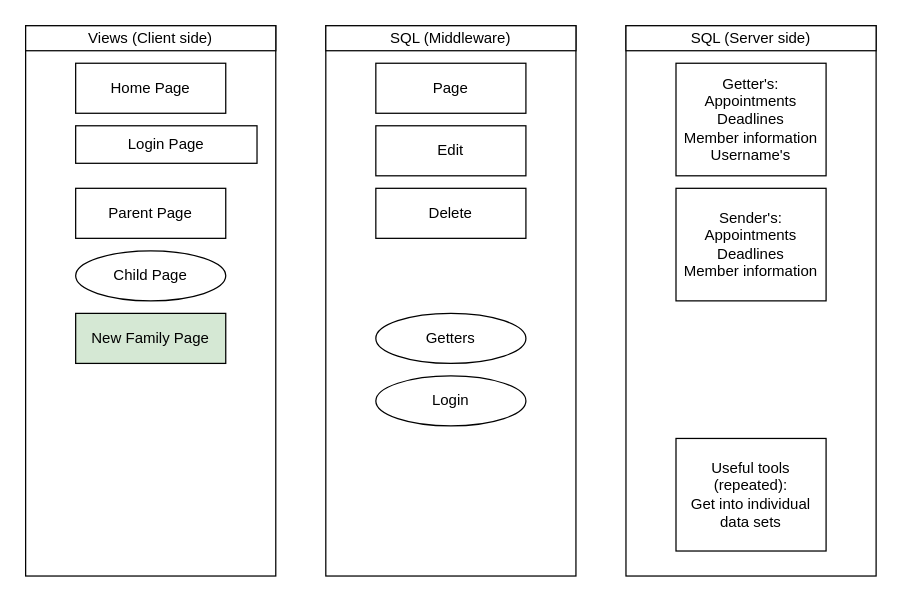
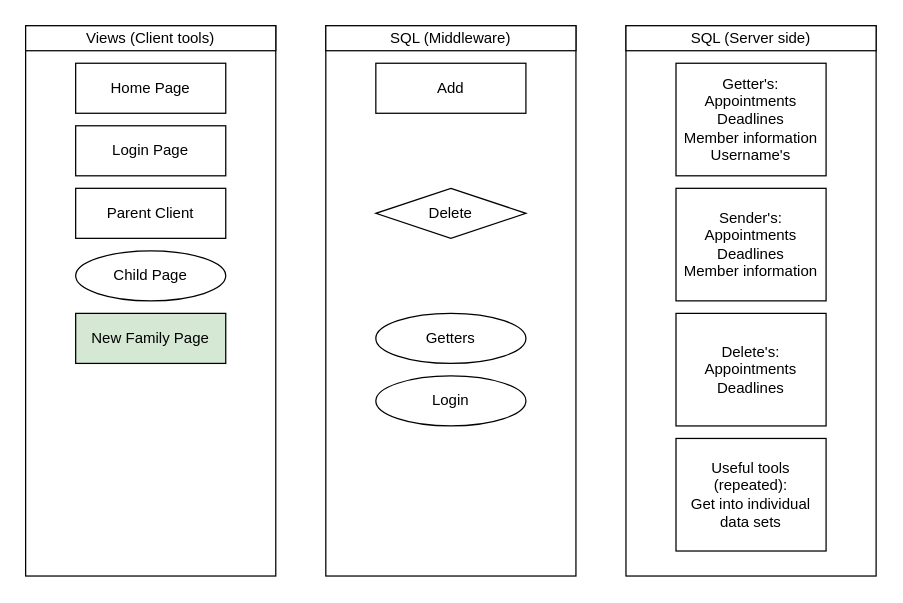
node "Views (Client side)": label "Views (Client side)" -> "Views (Client tools)"
node "Page": label "Page" -> "Add"
node "Login Page": size 181x38 -> 150x50
node "Edit": removed
node "Parent Page": label "Parent Page" -> "Parent Client"
node "Delete": shape rectangle -> diamond
node "Delete's: Appointments Deadlines": added
